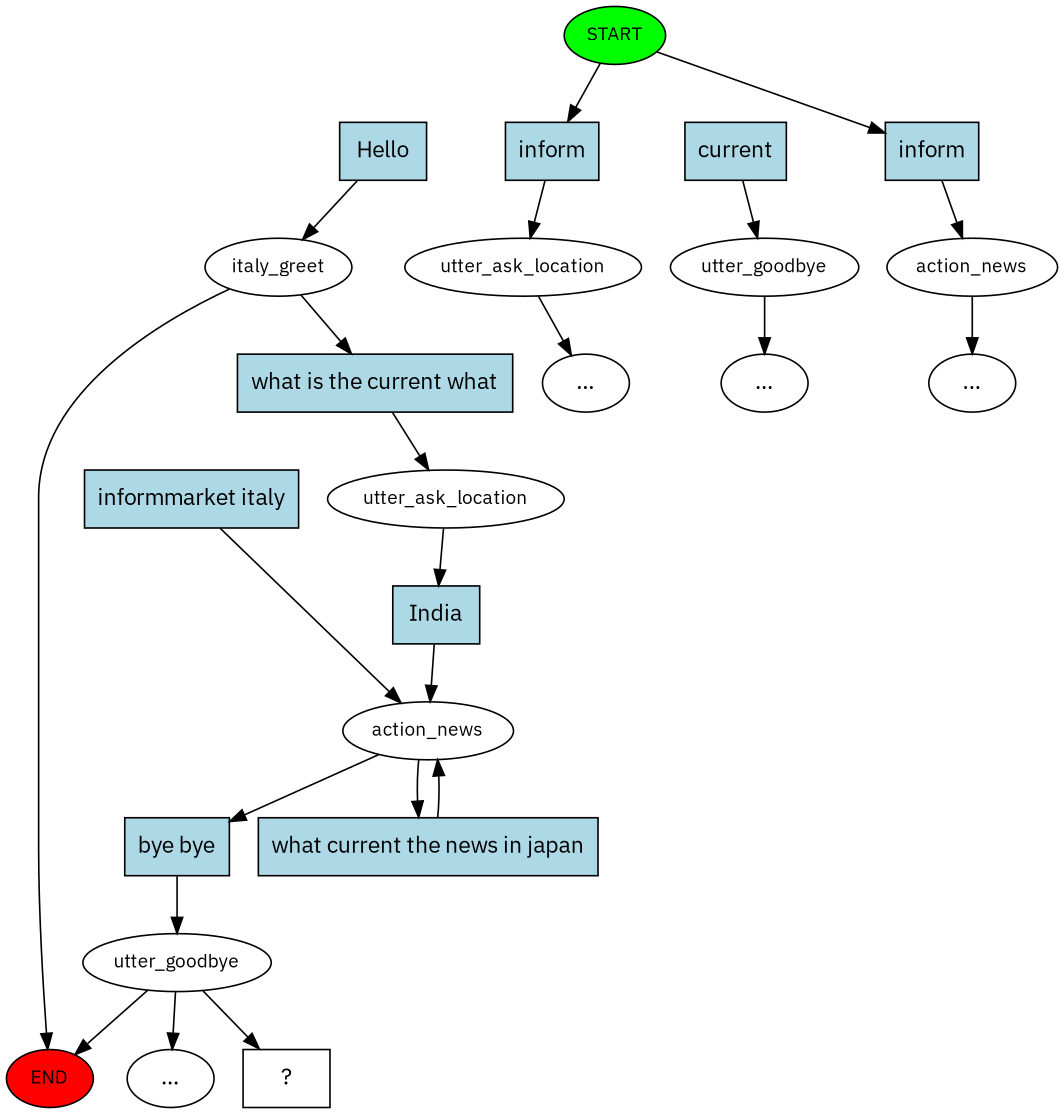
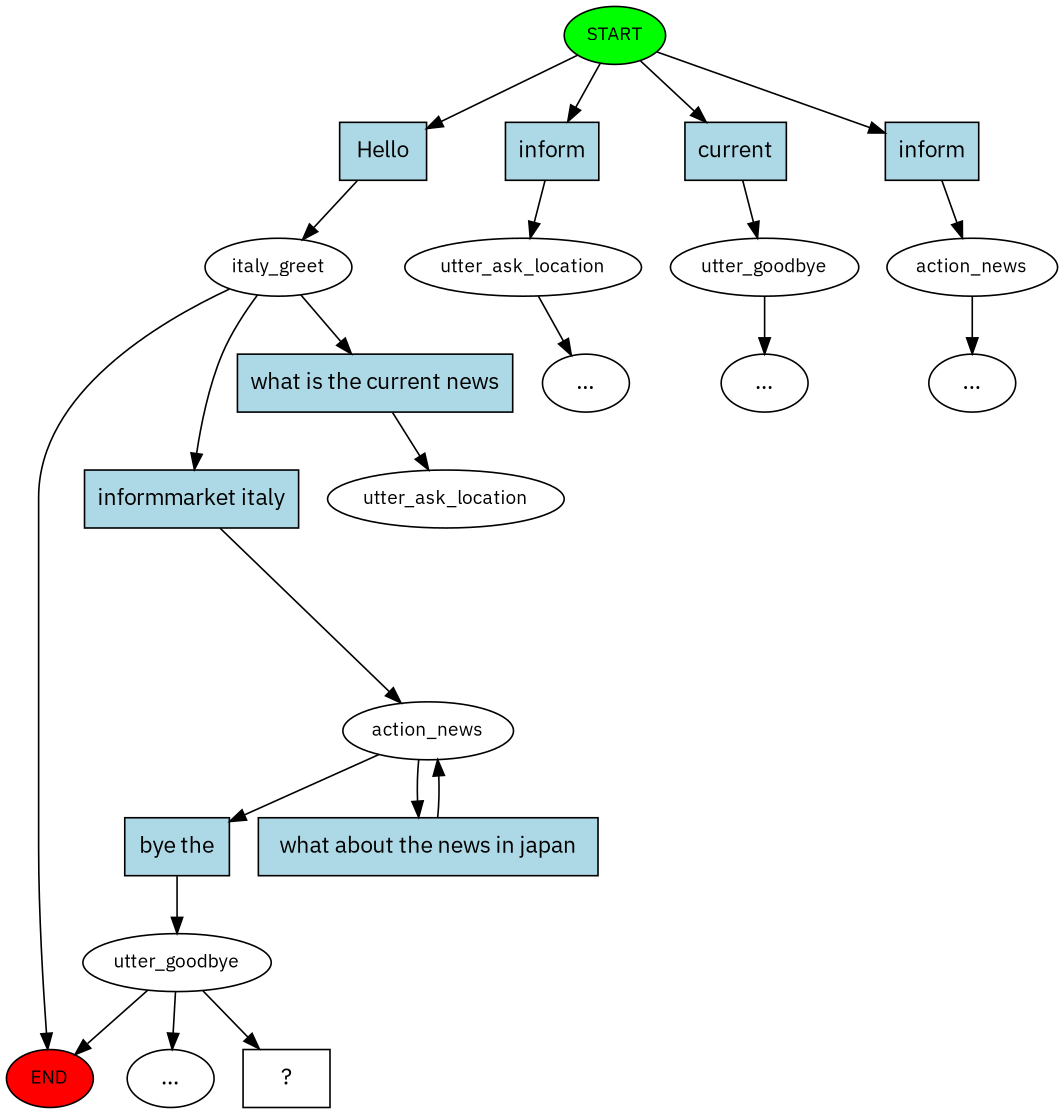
edge "START" -> "current": added
edge "START" -> "Hello": added
edge "italy_greet" -> "informmarket italy": added
node "what is the current what": label "what is the current what" -> "what is the current news"
node "India": removed
node "bye bye": label "bye bye" -> "bye the"
node "what current the news in japan": label "what current the news in japan" -> "what about the news in japan"
